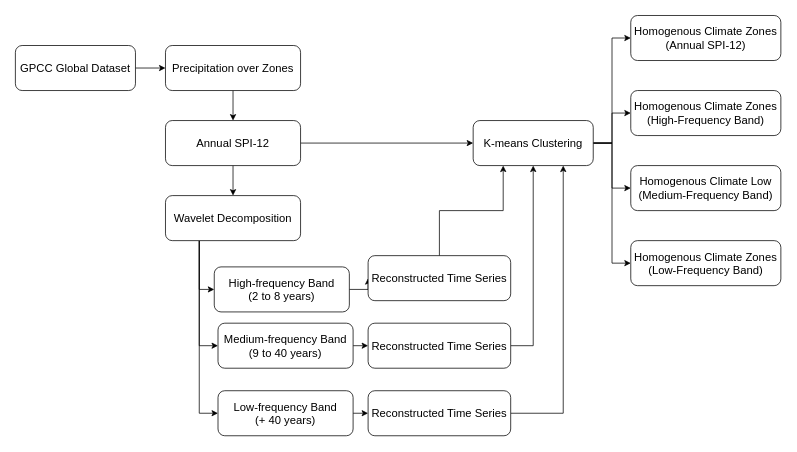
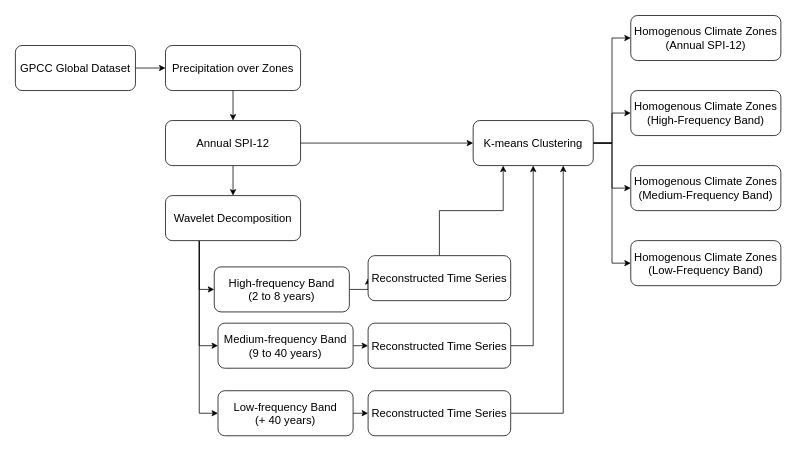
node "Homogenous Climate Low (Medium-Frequency Band)": label "Homogenous Climate Low (Medium-Frequency Band)" -> "Homogenous Climate Zones (Medium-Frequency Band)"
